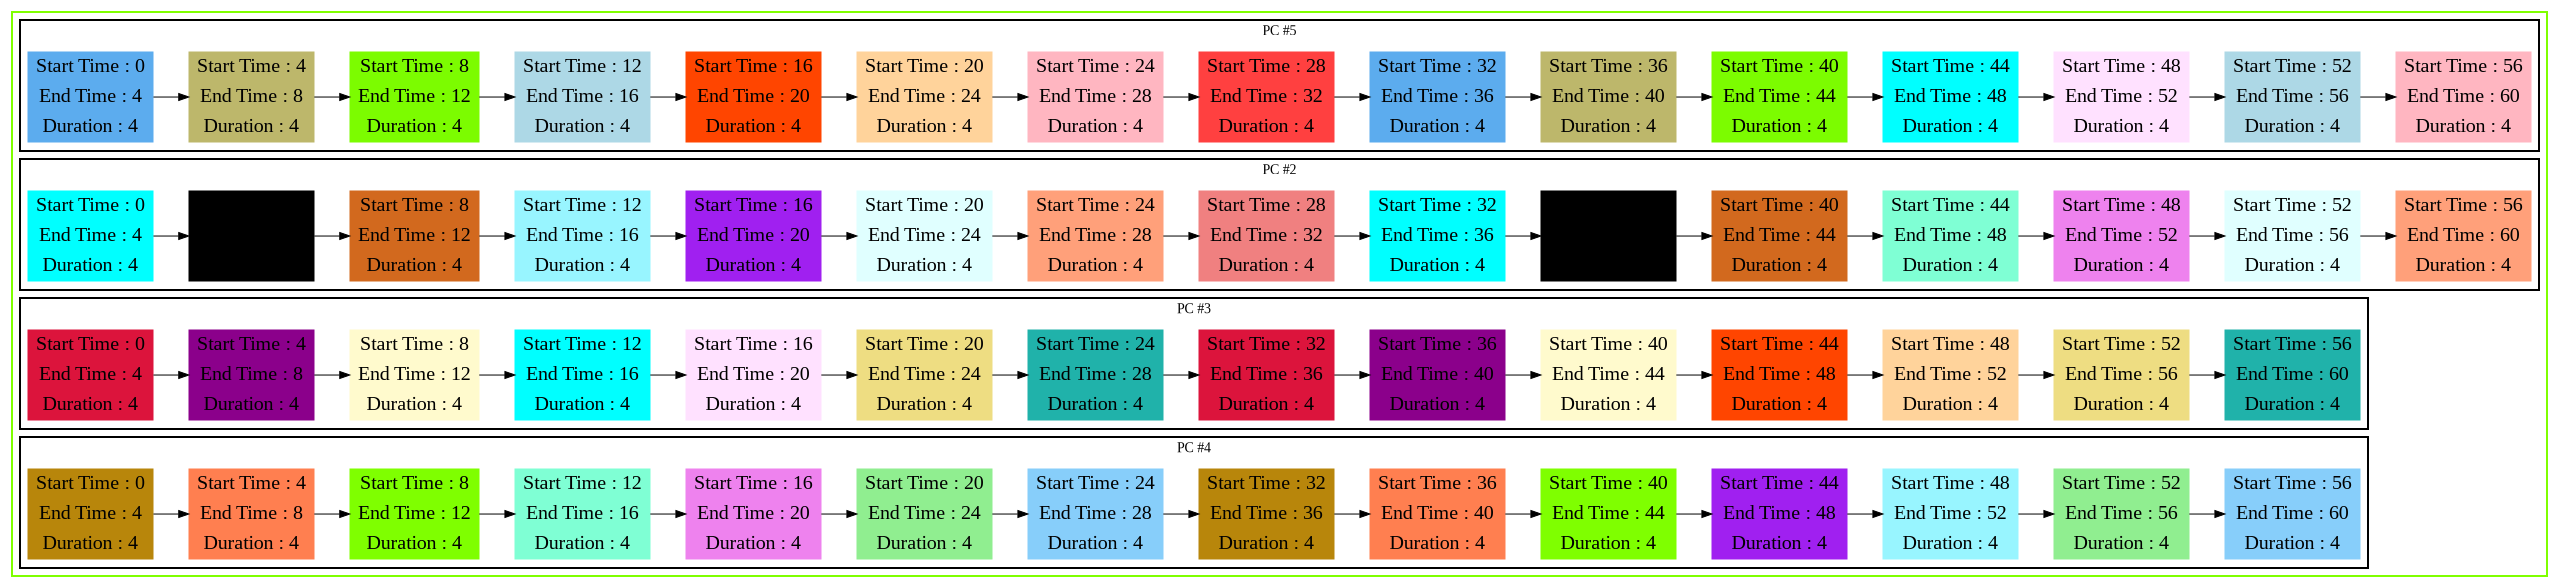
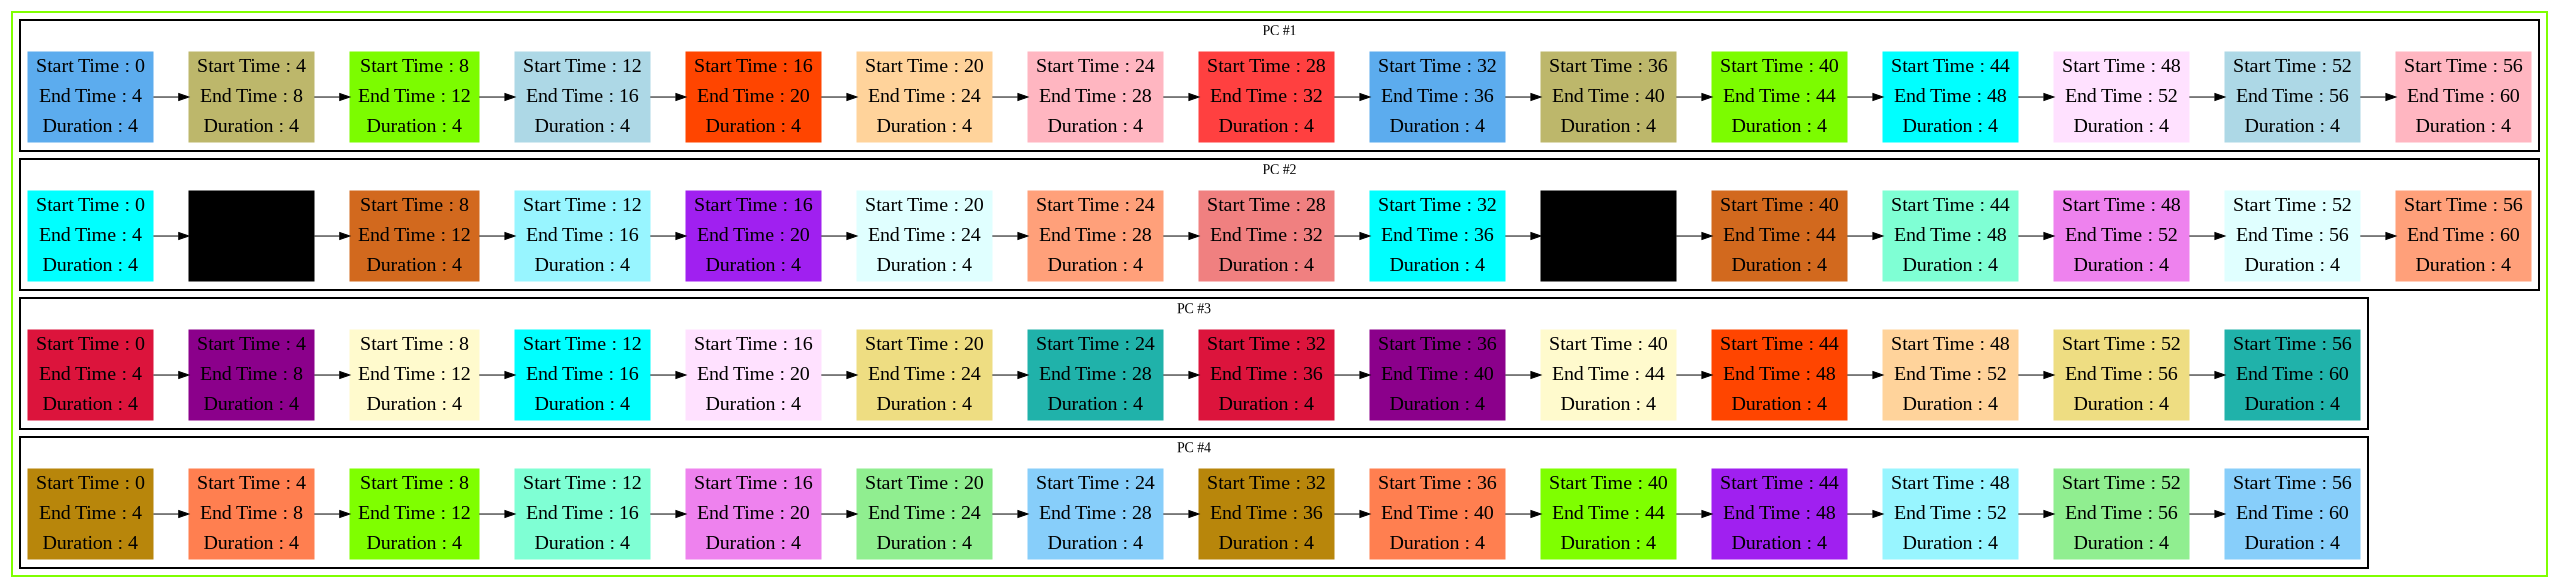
cluster "PC #5": label "PC #5" -> "PC #1"
